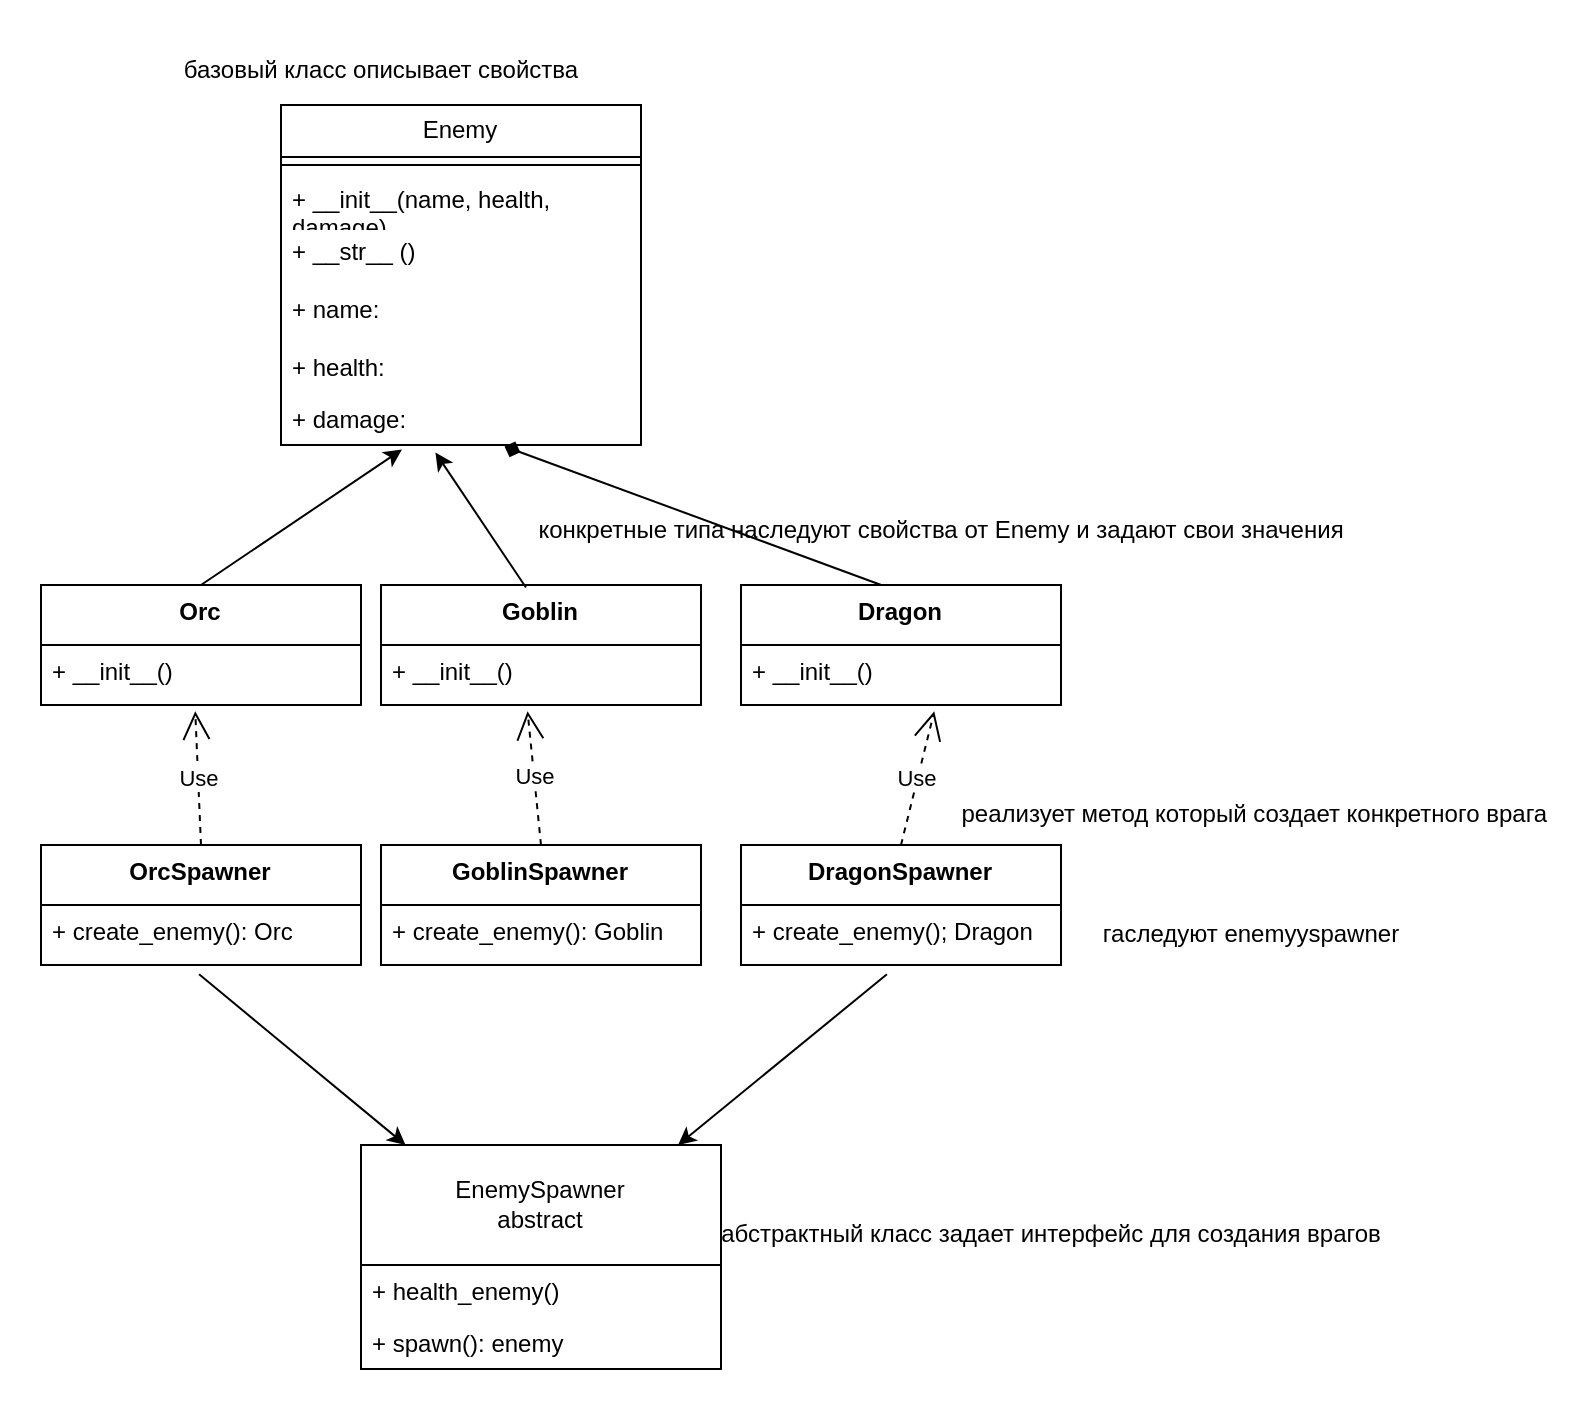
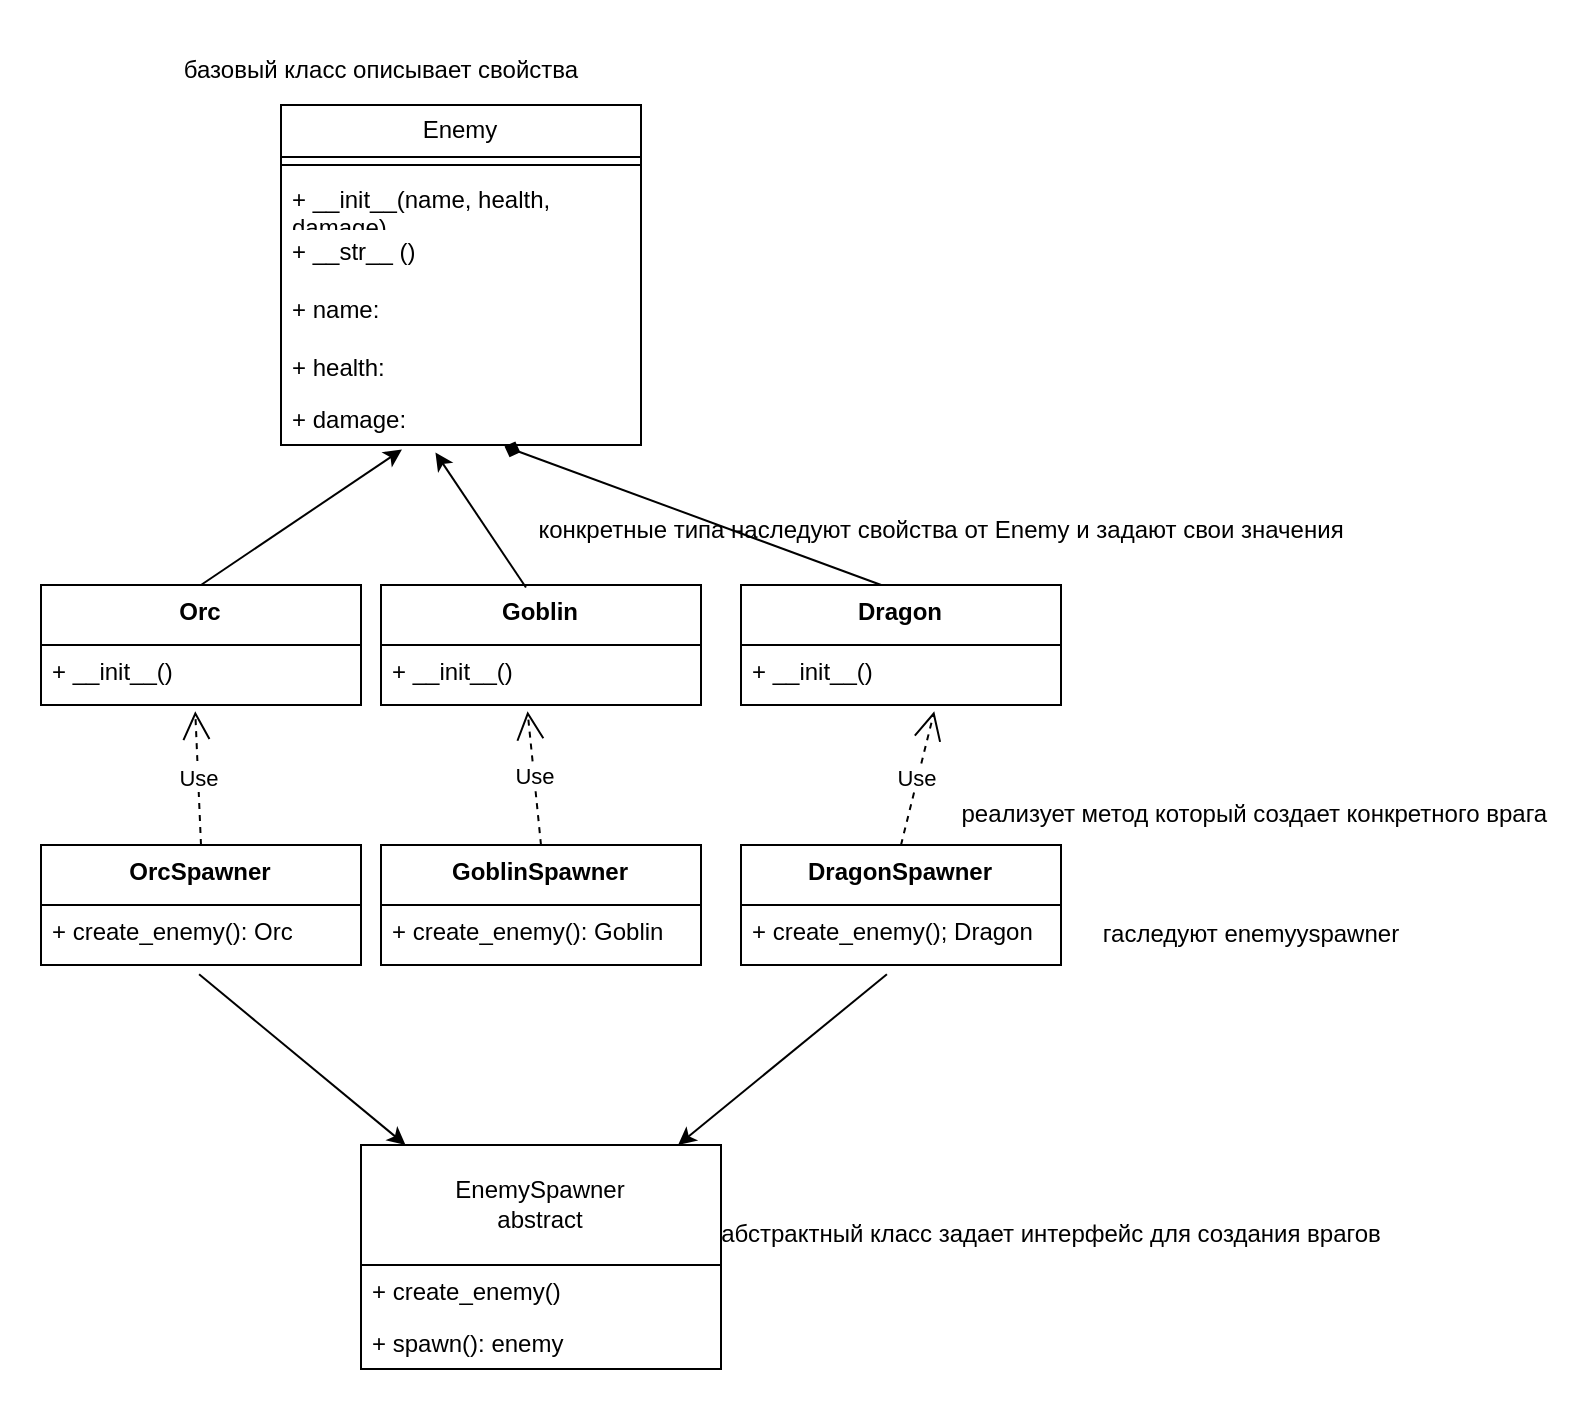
node "+ health_enemy()": label "+ health_enemy()" -> "+ create_enemy()"
